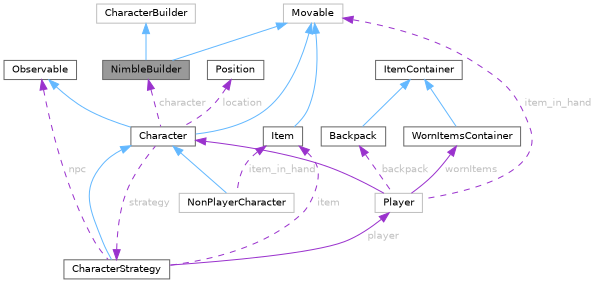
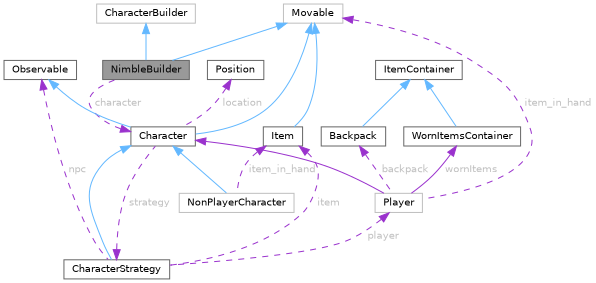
edge "Character" -> "NimbleBuilder": reversed
edge "CharacterStrategy" -> "Player": style solid -> dashed
